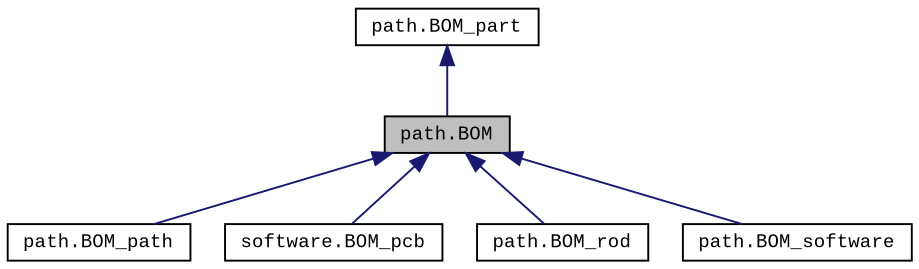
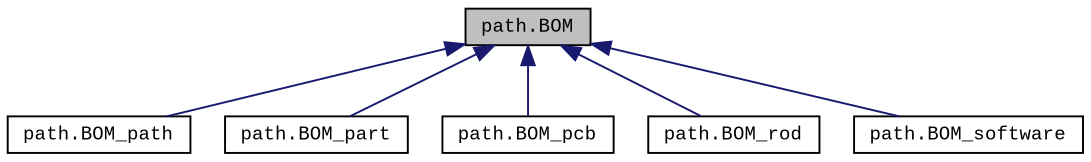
edge "path.BOM" -> "path.BOM_part": reversed
node "software.BOM_pcb": label "software.BOM_pcb" -> "path.BOM_pcb"
